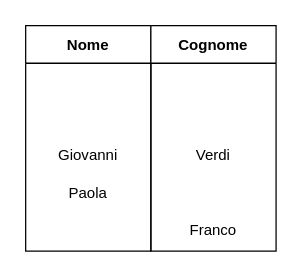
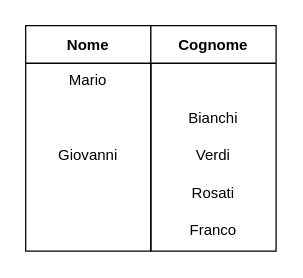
node "Mario": added
node "Bianchi": added
node "Paola": removed
node "Rosati": added
